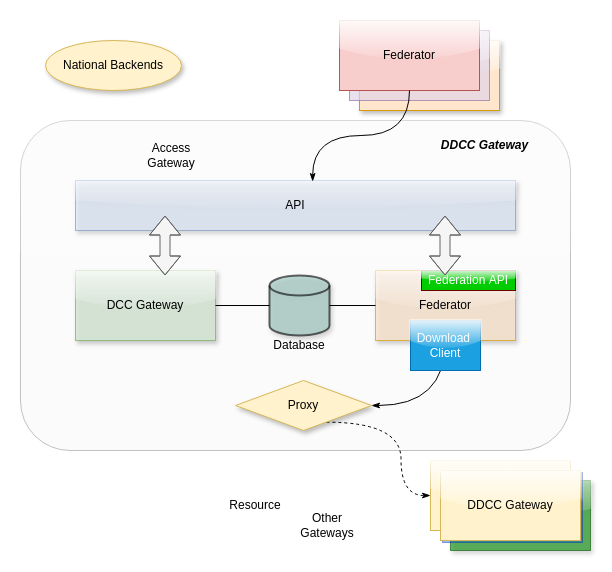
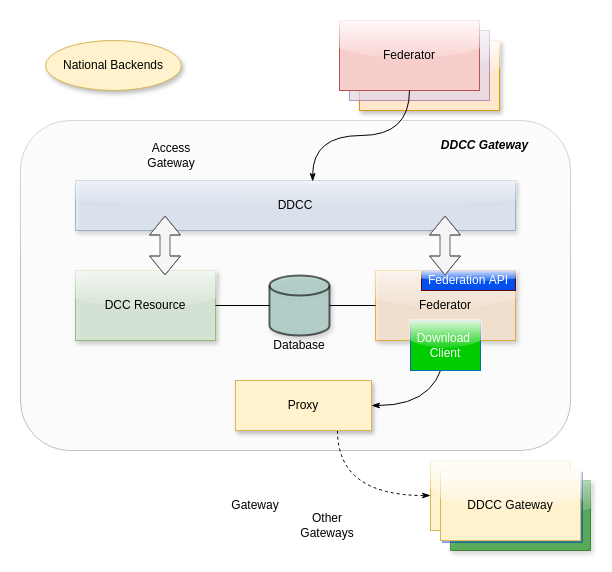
node "API": label "API" -> "DDCC"
node "Federation API": fillcolor #00cc00 -> #0050ef
node "DCC Gateway": label "DCC Gateway" -> "DCC Resource"
node "Download Client": fillcolor #1ba1e2 -> #00cc00
node "Proxy": shape diamond -> rectangle
node "Resource": label "Resource" -> "Gateway"
